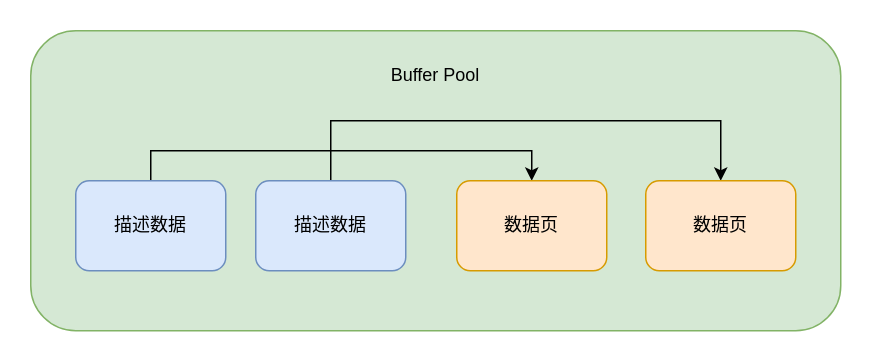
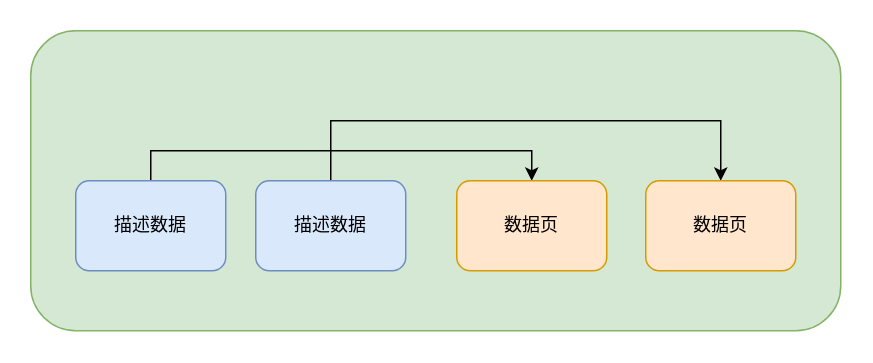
node "Buffer Pool": removed
